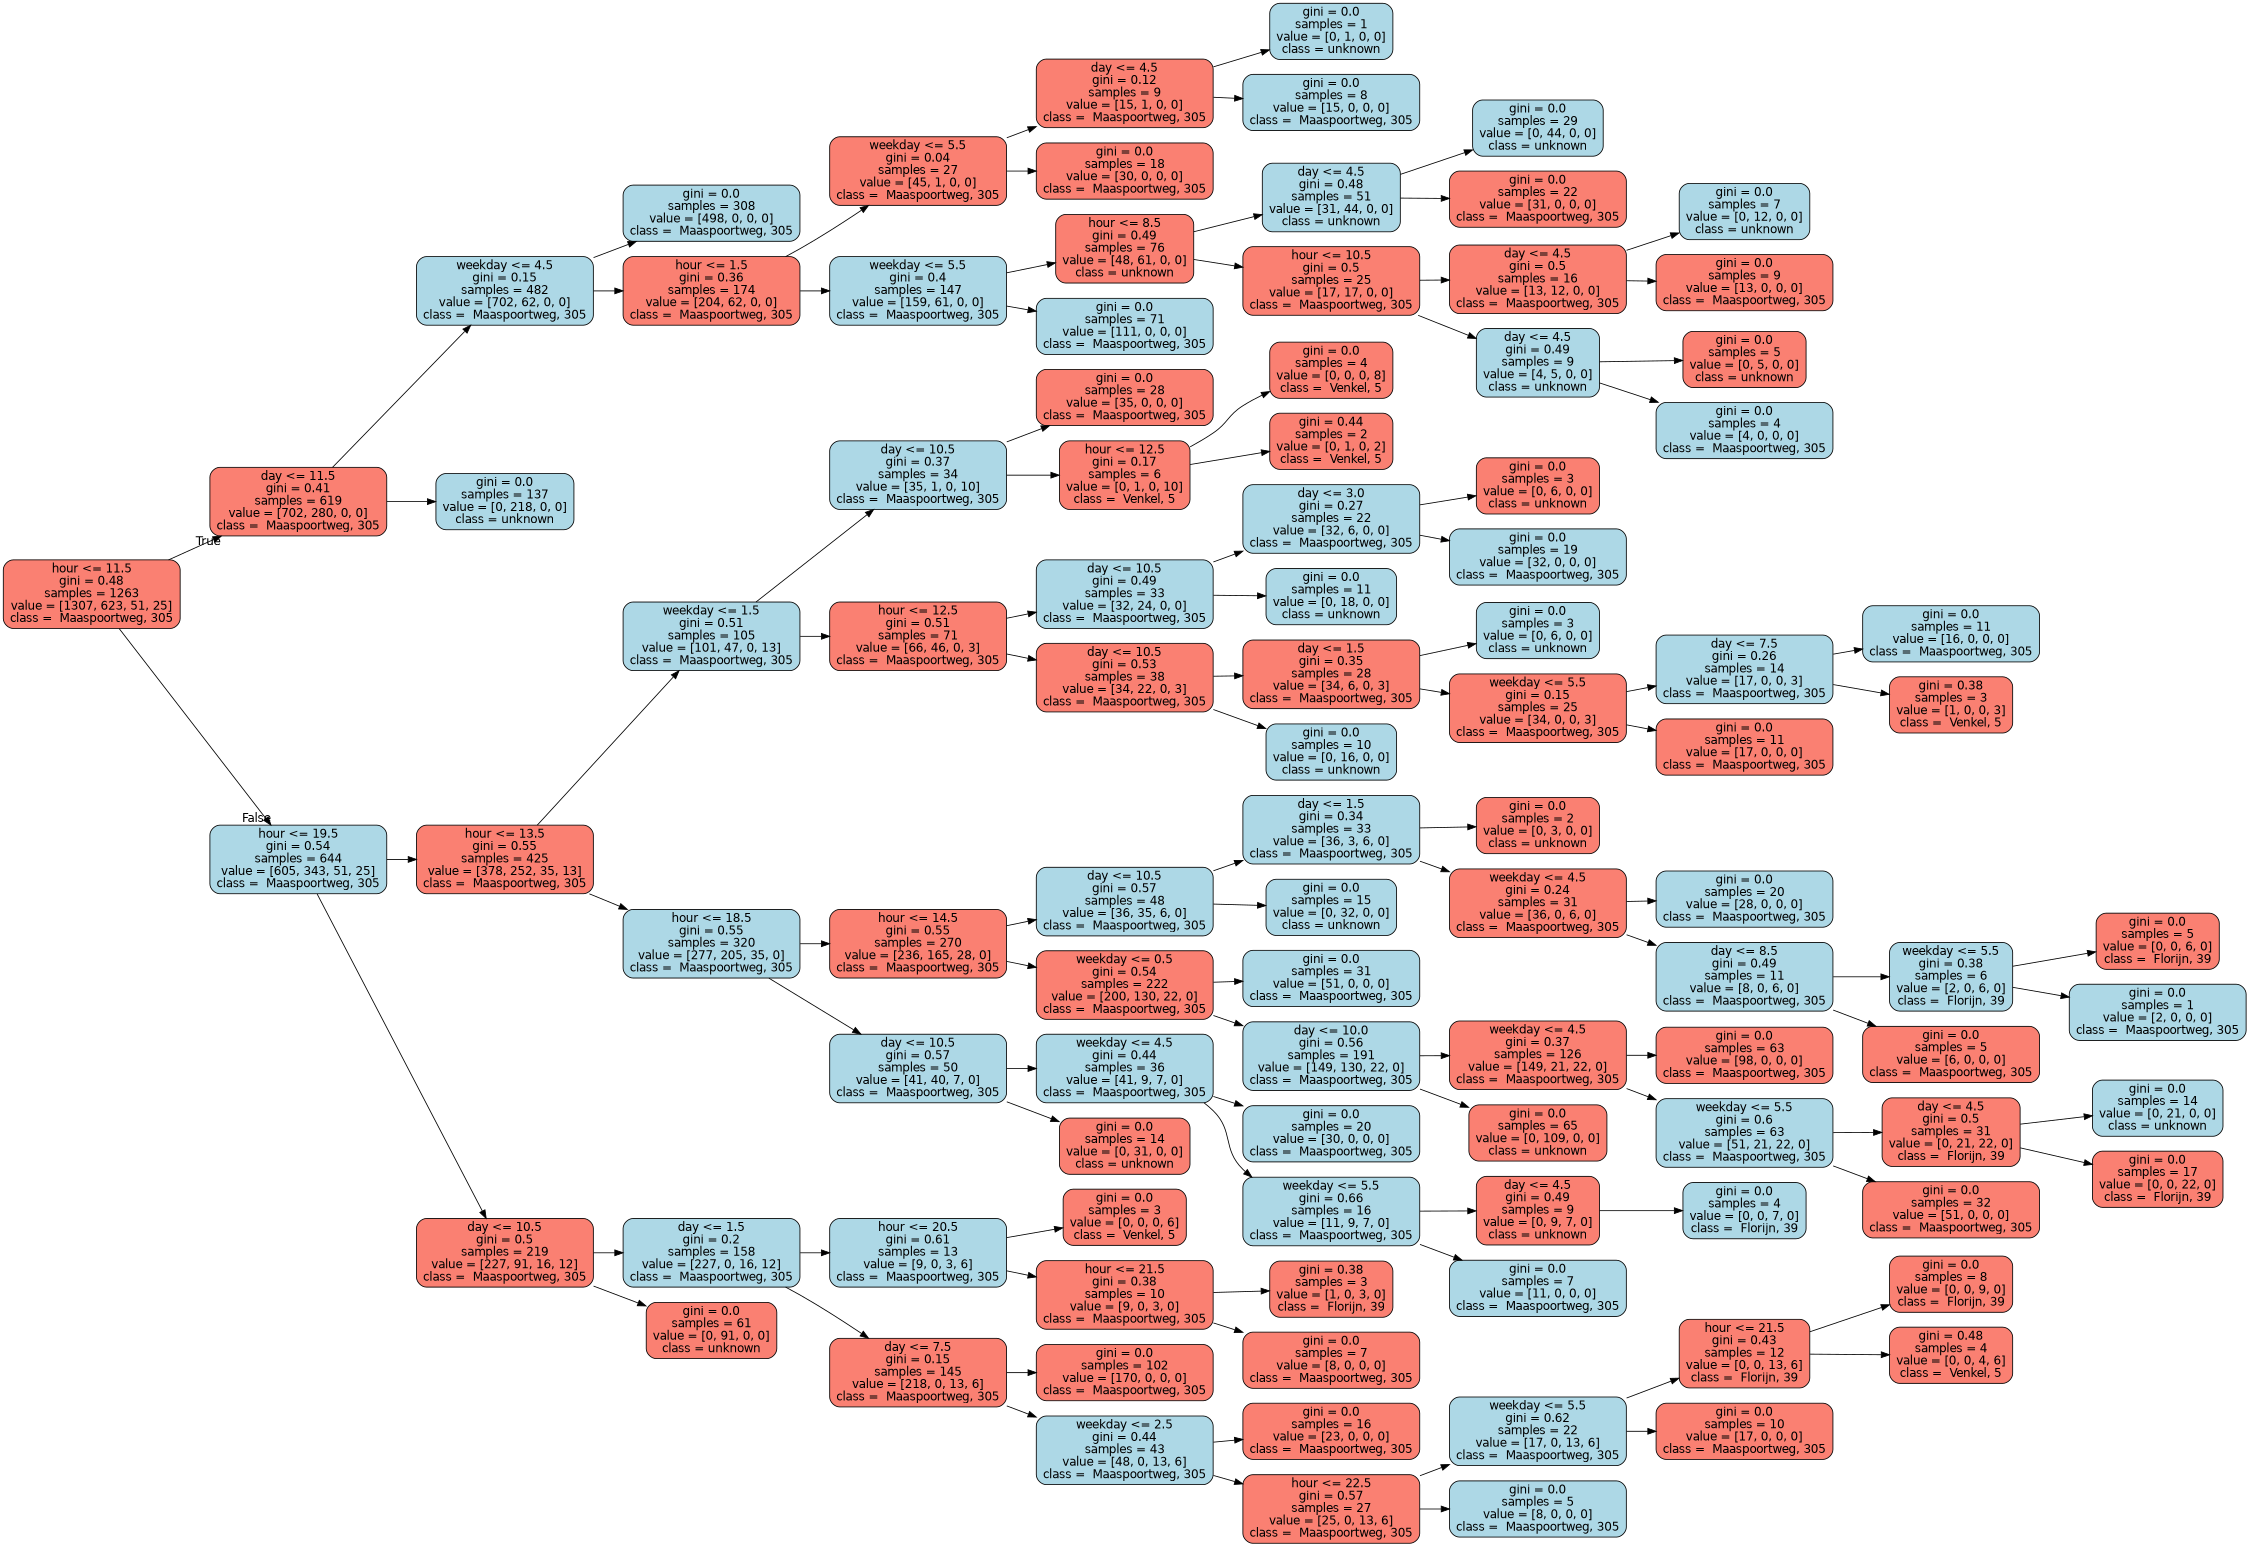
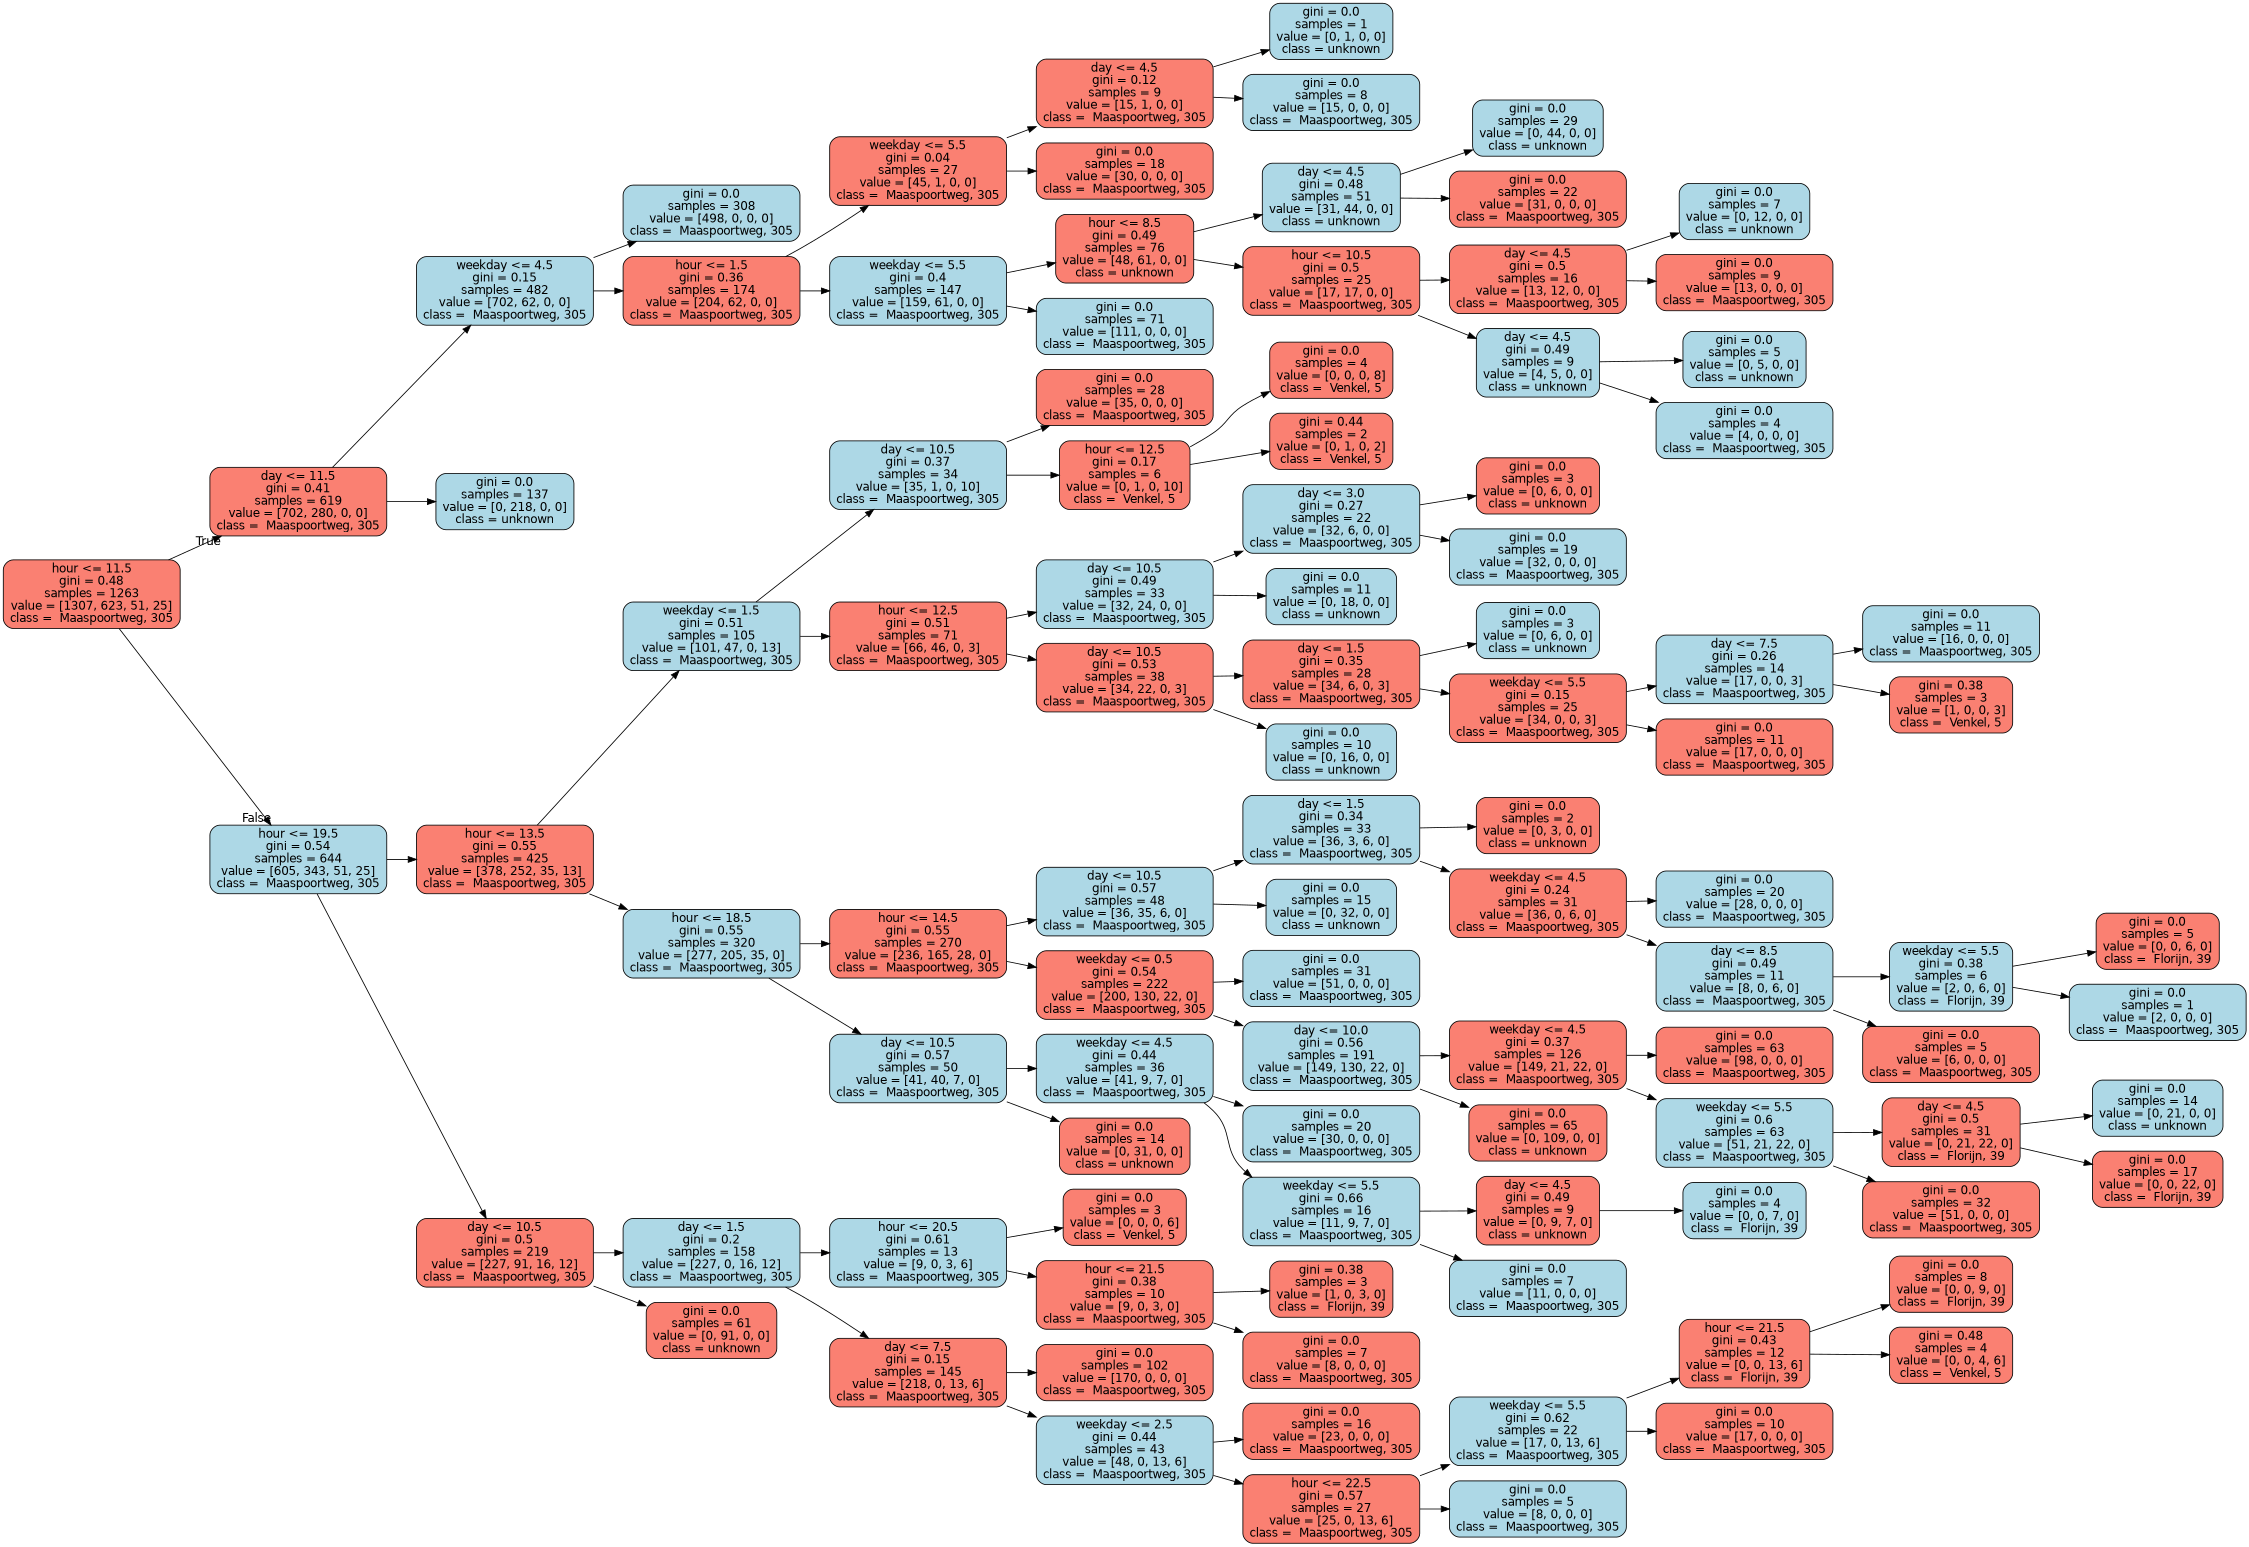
node "gini = 0.0 samples = 5 value = [0, 5, 0, 0] class = unknown": fillcolor salmon -> lightblue
